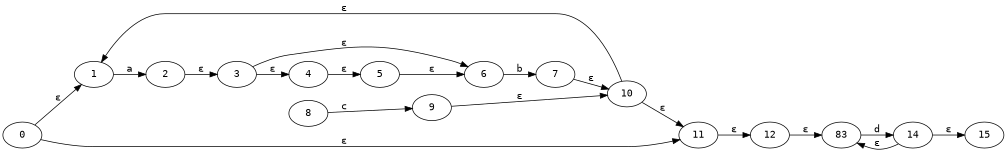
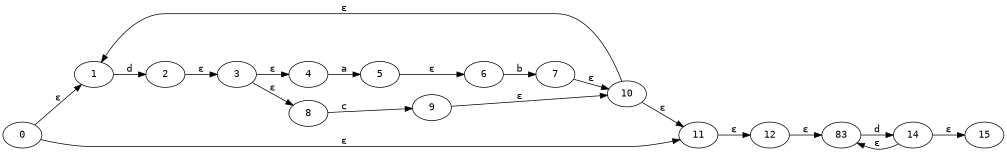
edge "3" -> "6": now "3" -> "8"
edge "1" -> "2": label "a" -> "d"
edge "4" -> "5": label "ε" -> "a"
